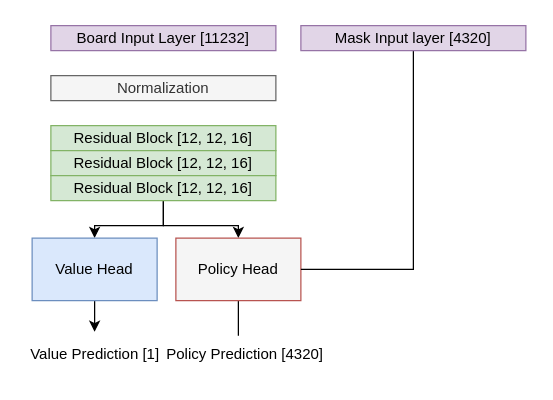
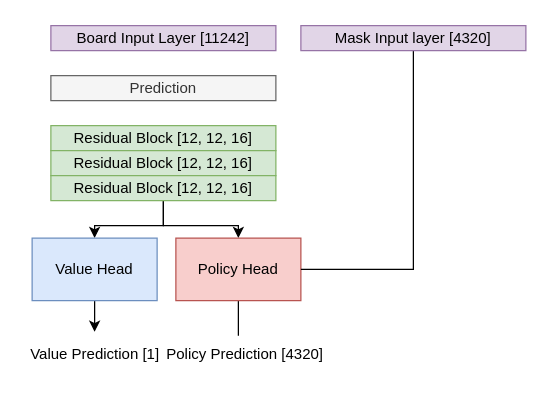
node "Board Input Layer [11232]": label "Board Input Layer [11232]" -> "Board Input Layer [11242]"
node "Normalization": label "Normalization" -> "Prediction"
node "Policy Head": fillcolor #f5f5f5 -> #f8cecc
